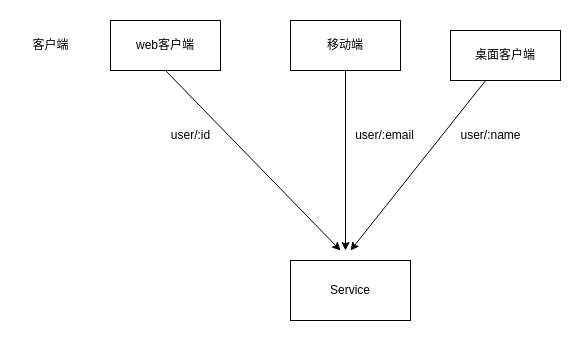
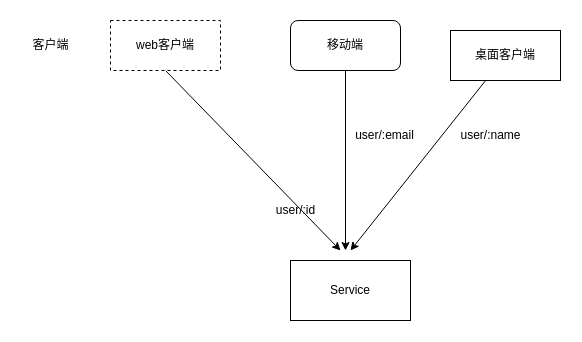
node "web客户端": style solid -> dashed
node "移动端": shape rectangle -> rounded rectangle
node "user/:id": moved (191, 136) -> (296, 211)
